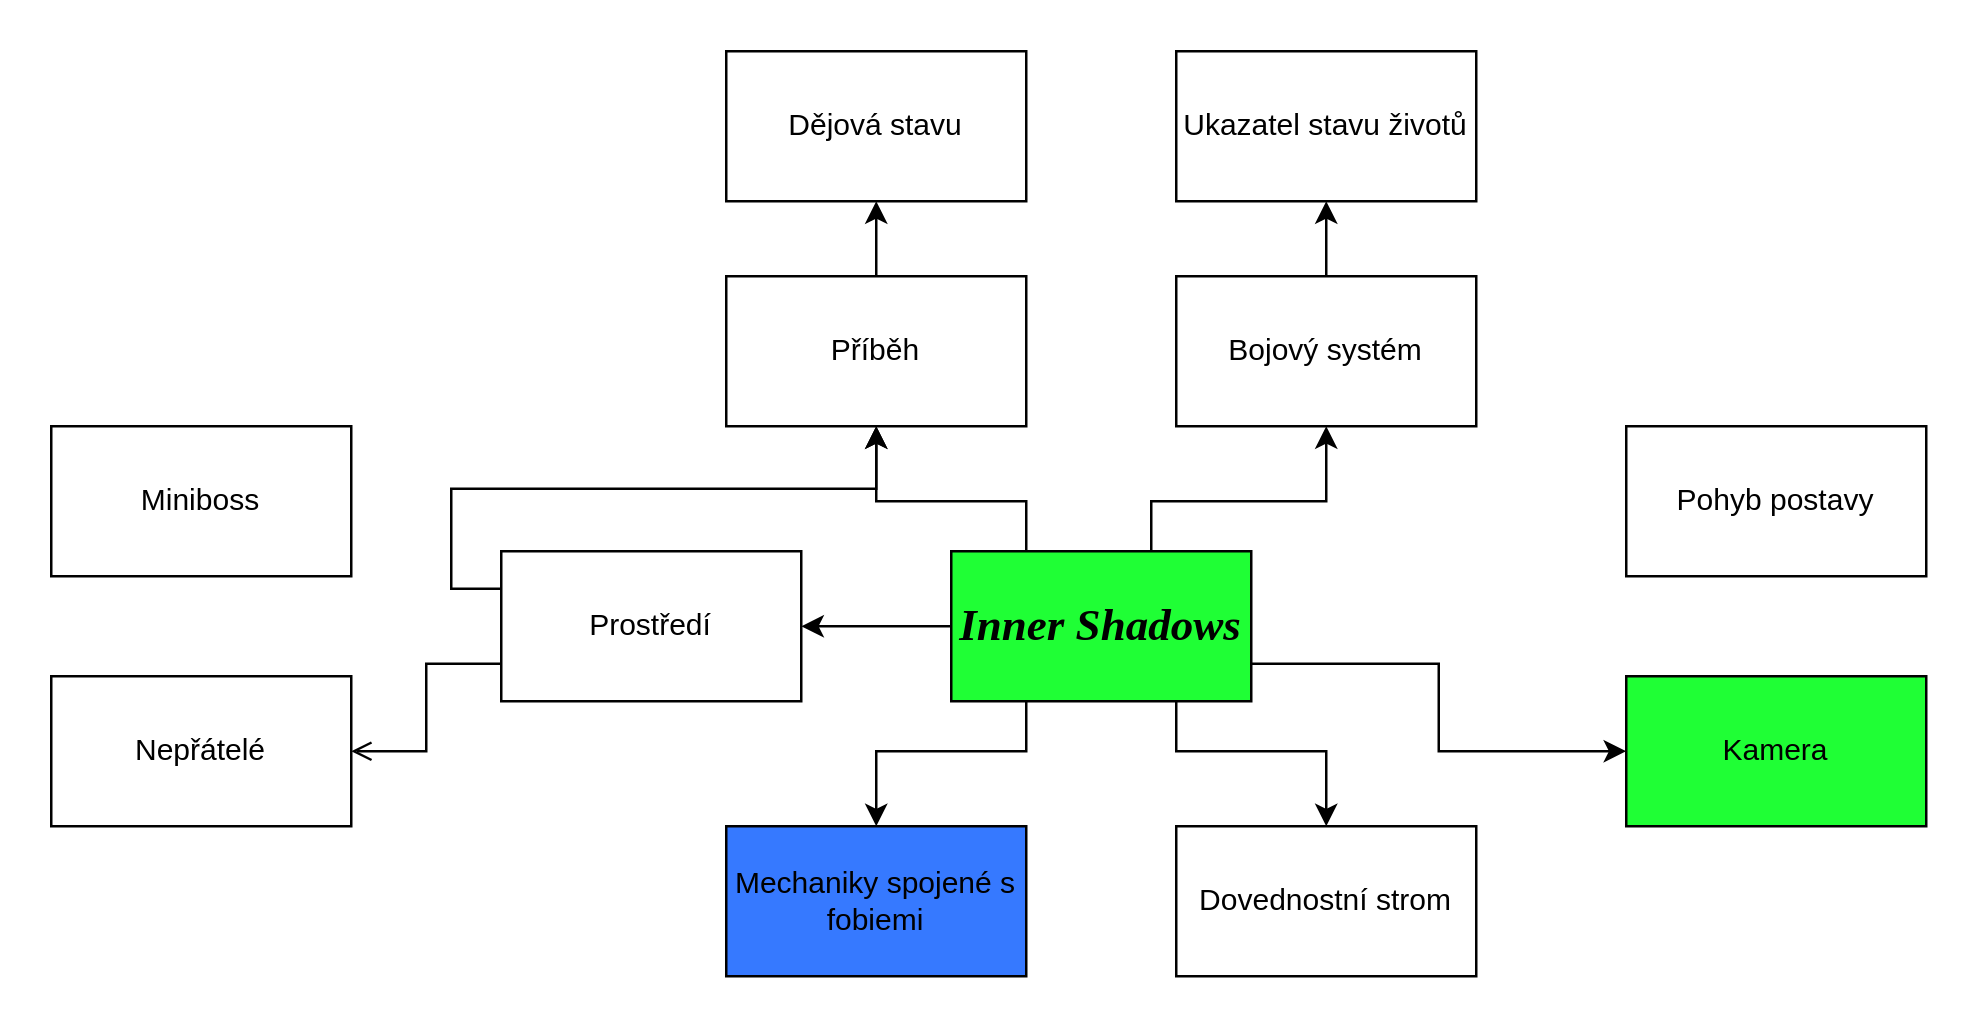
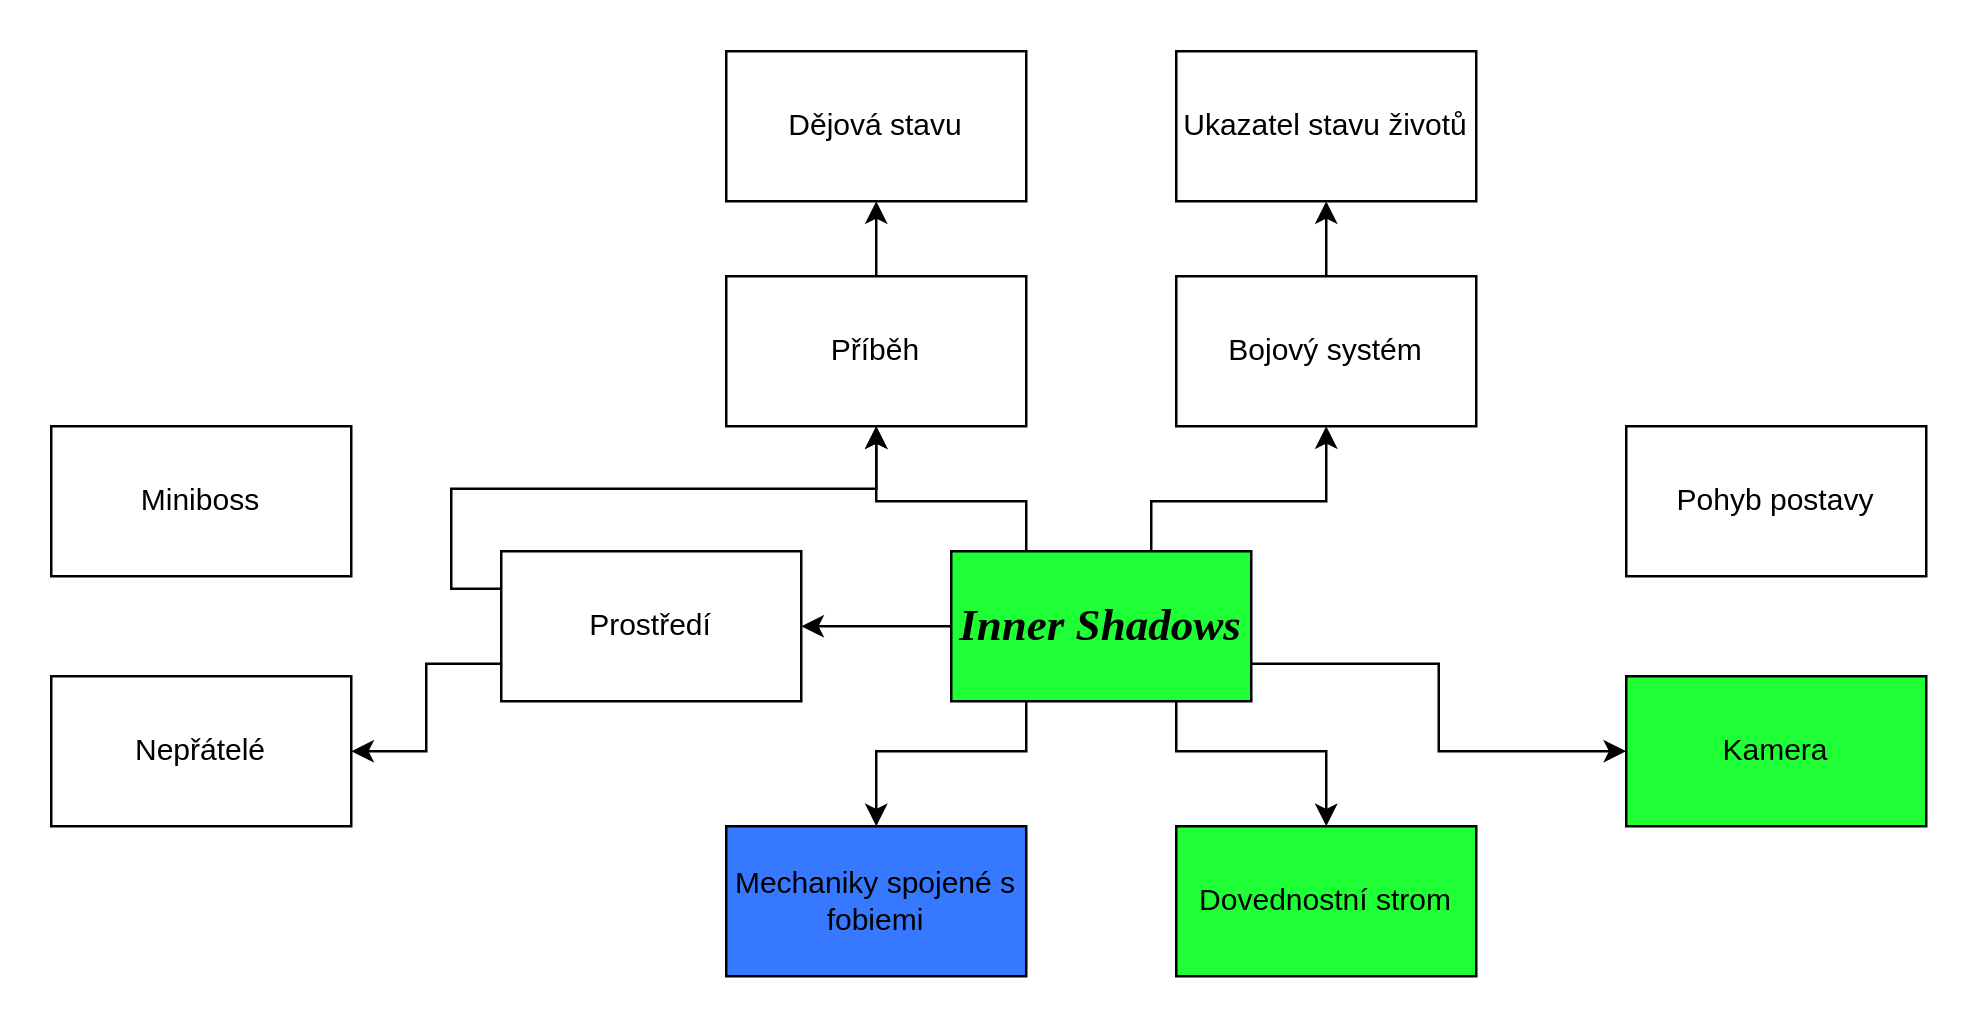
edge "Prostředí" -> "Nepřátelé": arrowhead open -> classic
node "Dovednostní strom": fillcolor #ffffff -> #1fff35
